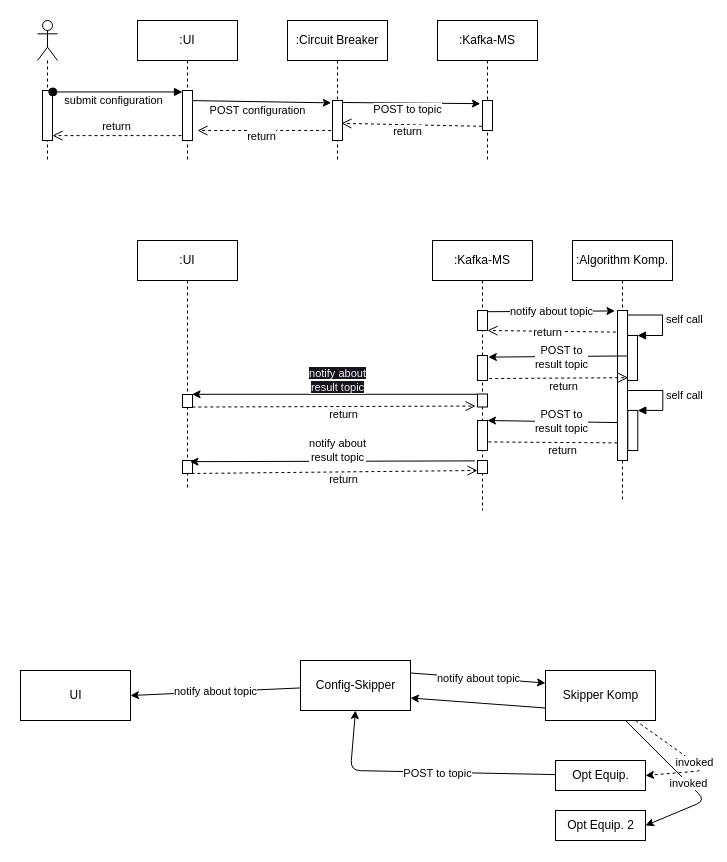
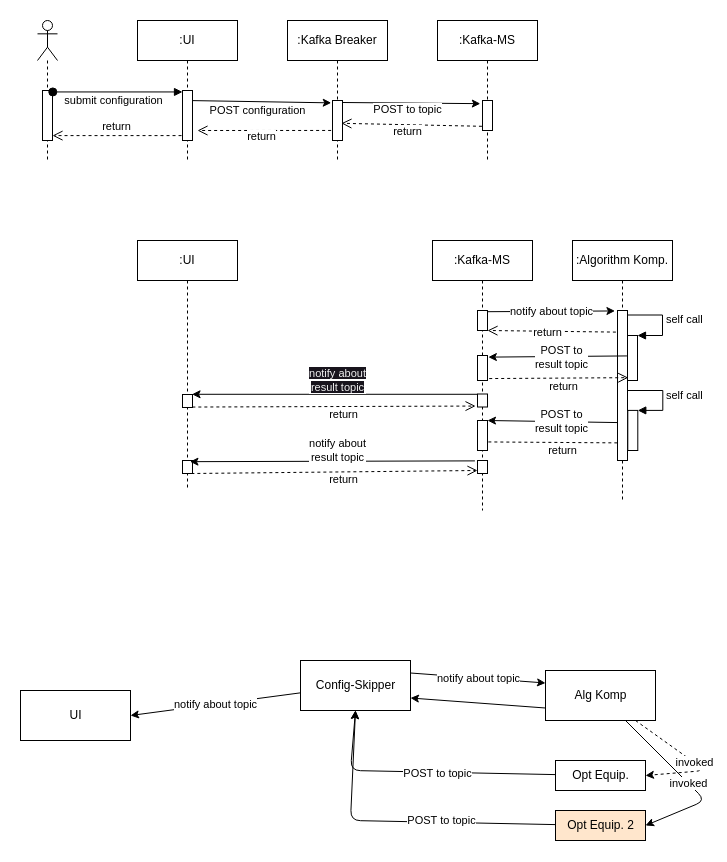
node ":Circuit Breaker": label ":Circuit Breaker" -> ":Kafka Breaker"
node "UI": moved (76, 696) -> (76, 716)
node "Skipper Komp": label "Skipper Komp" -> "Alg Komp"
edge "Opt Equip. 2" -> "Config-Skipper": added, label "POST to topic"
node "Opt Equip. 2": fillcolor #ffffff -> #ffe6cc
